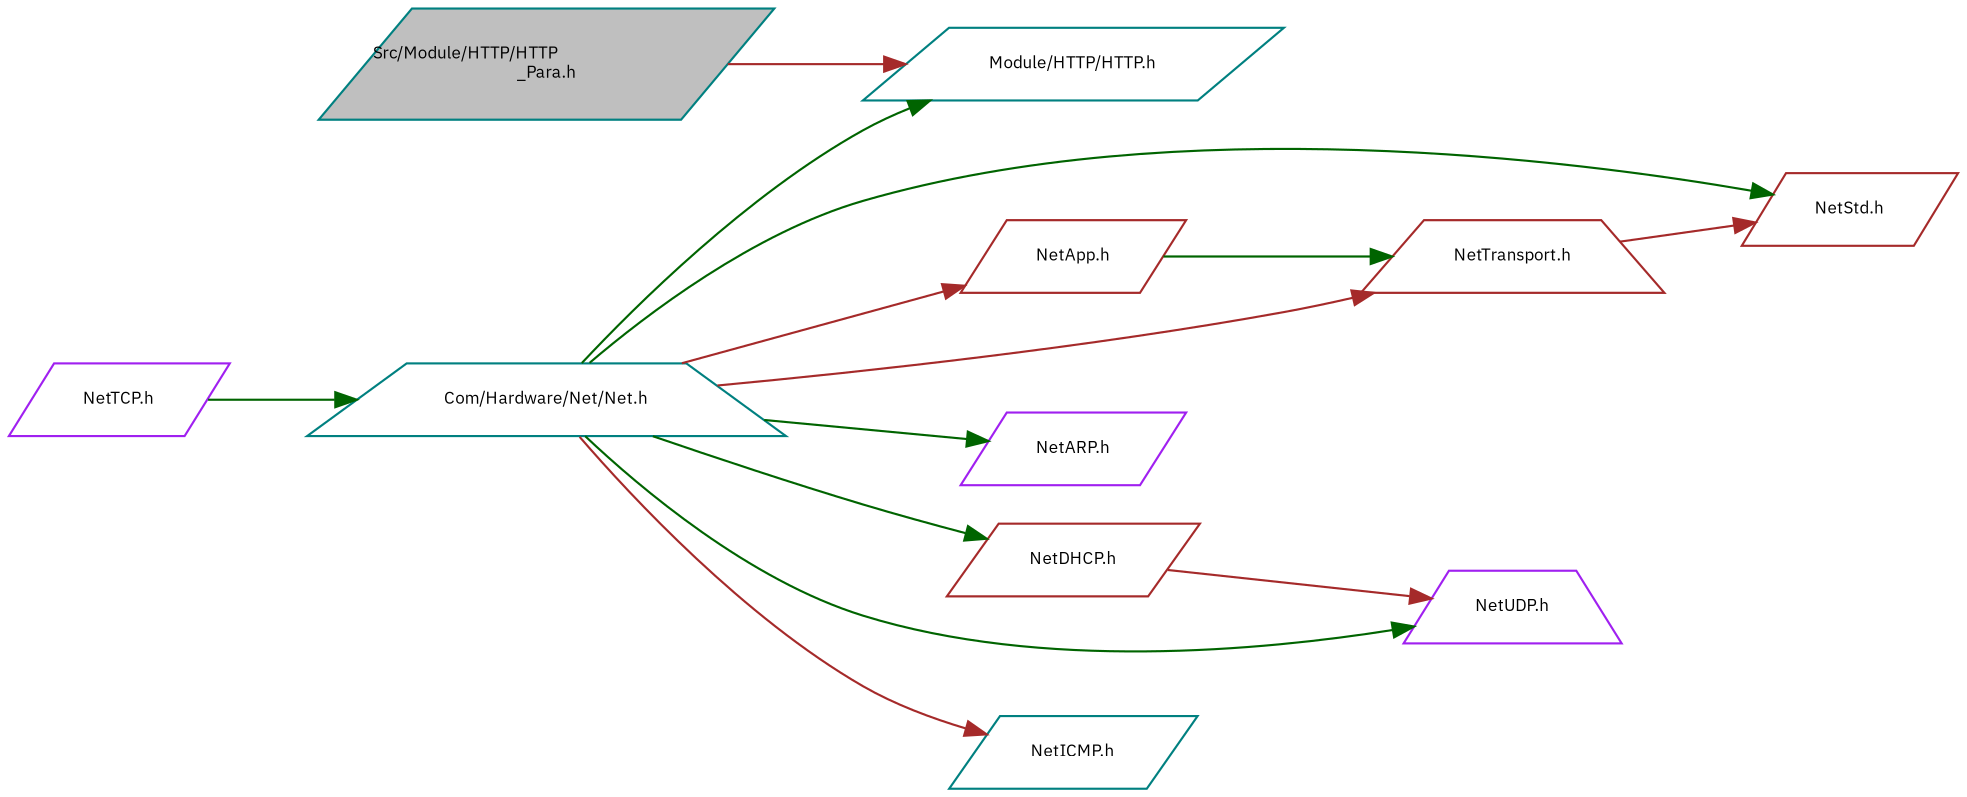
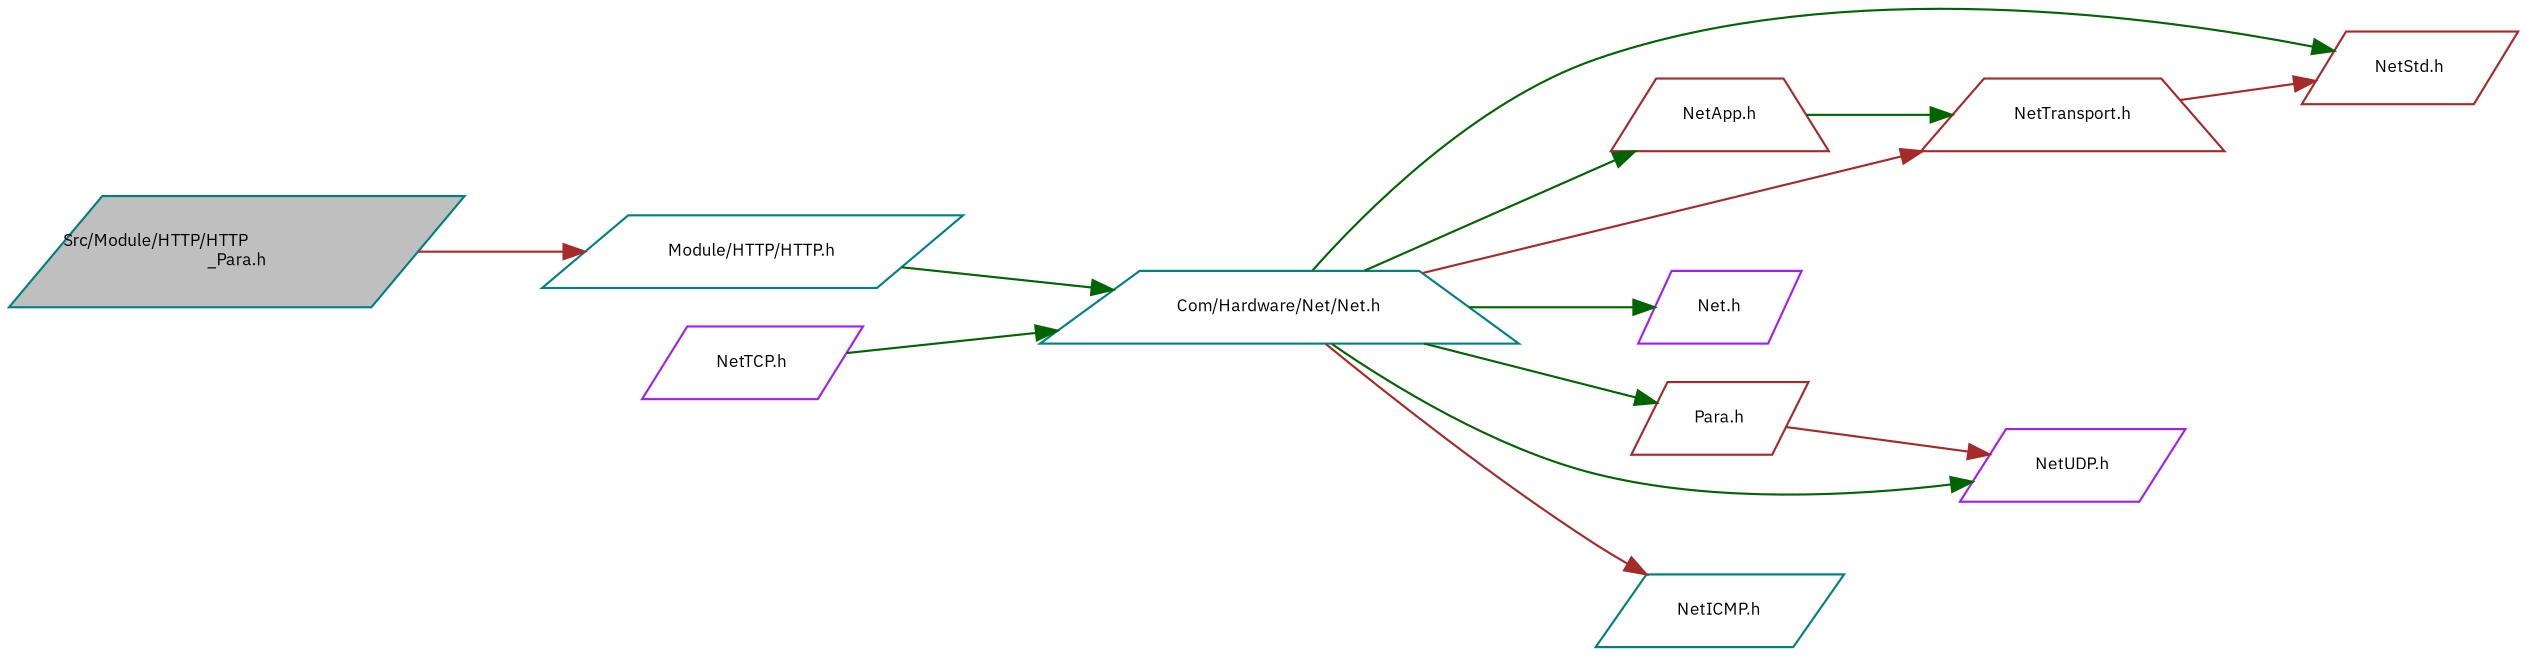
edge "Com/Hardware/Net/Net.h" -> "Module/HTTP/HTTP.h": reversed
node "NetApp.h": shape parallelogram -> trapezium
edge "Com/Hardware/Net/Net.h" -> "NetApp.h": color brown -> darkgreen
node "NetARP.h": label "NetARP.h" -> "Net.h"
node "NetDHCP.h": label "NetDHCP.h" -> "Para.h"
node "NetUDP.h": shape trapezium -> parallelogram
